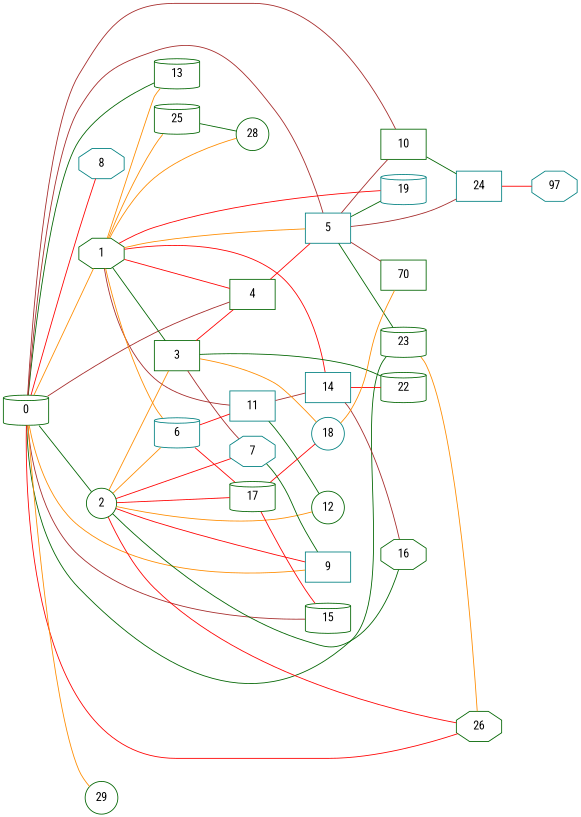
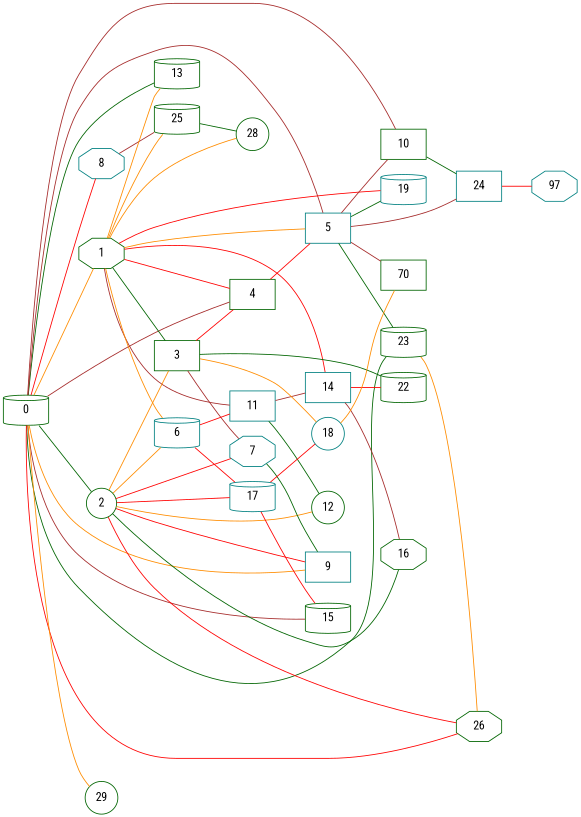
edge "25" -- "8": added
node "17": color darkgreen -> teal
